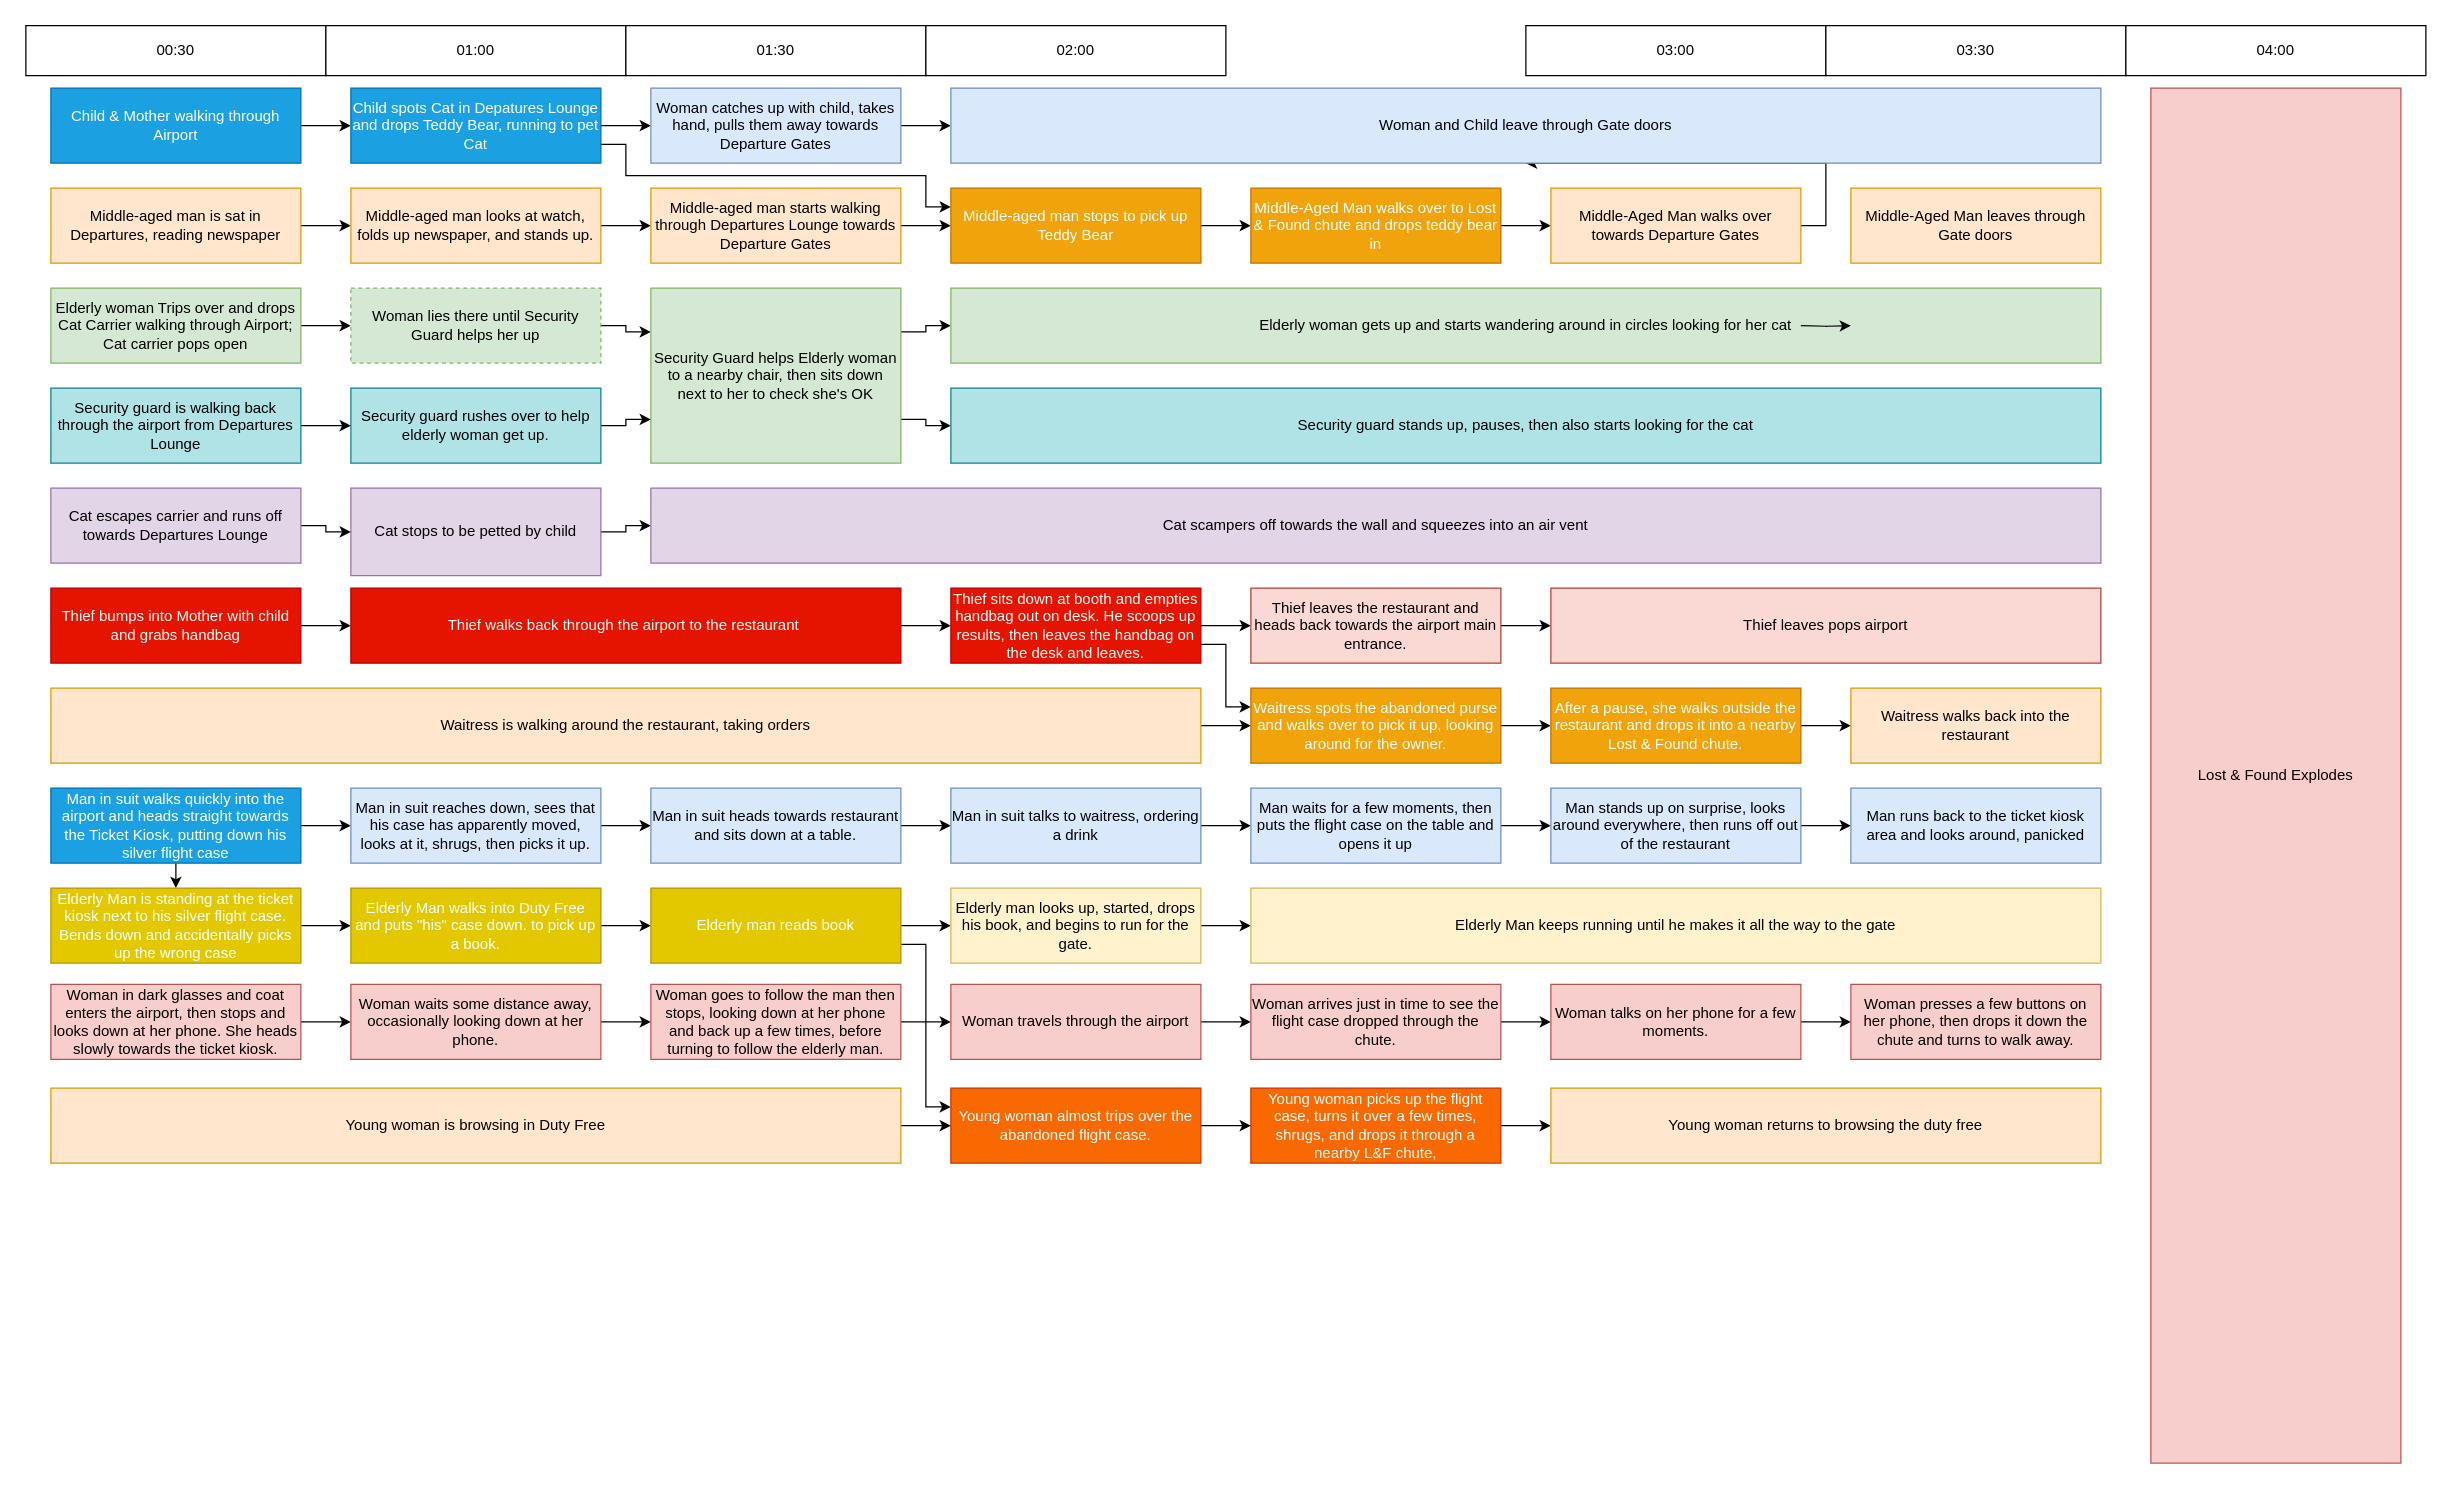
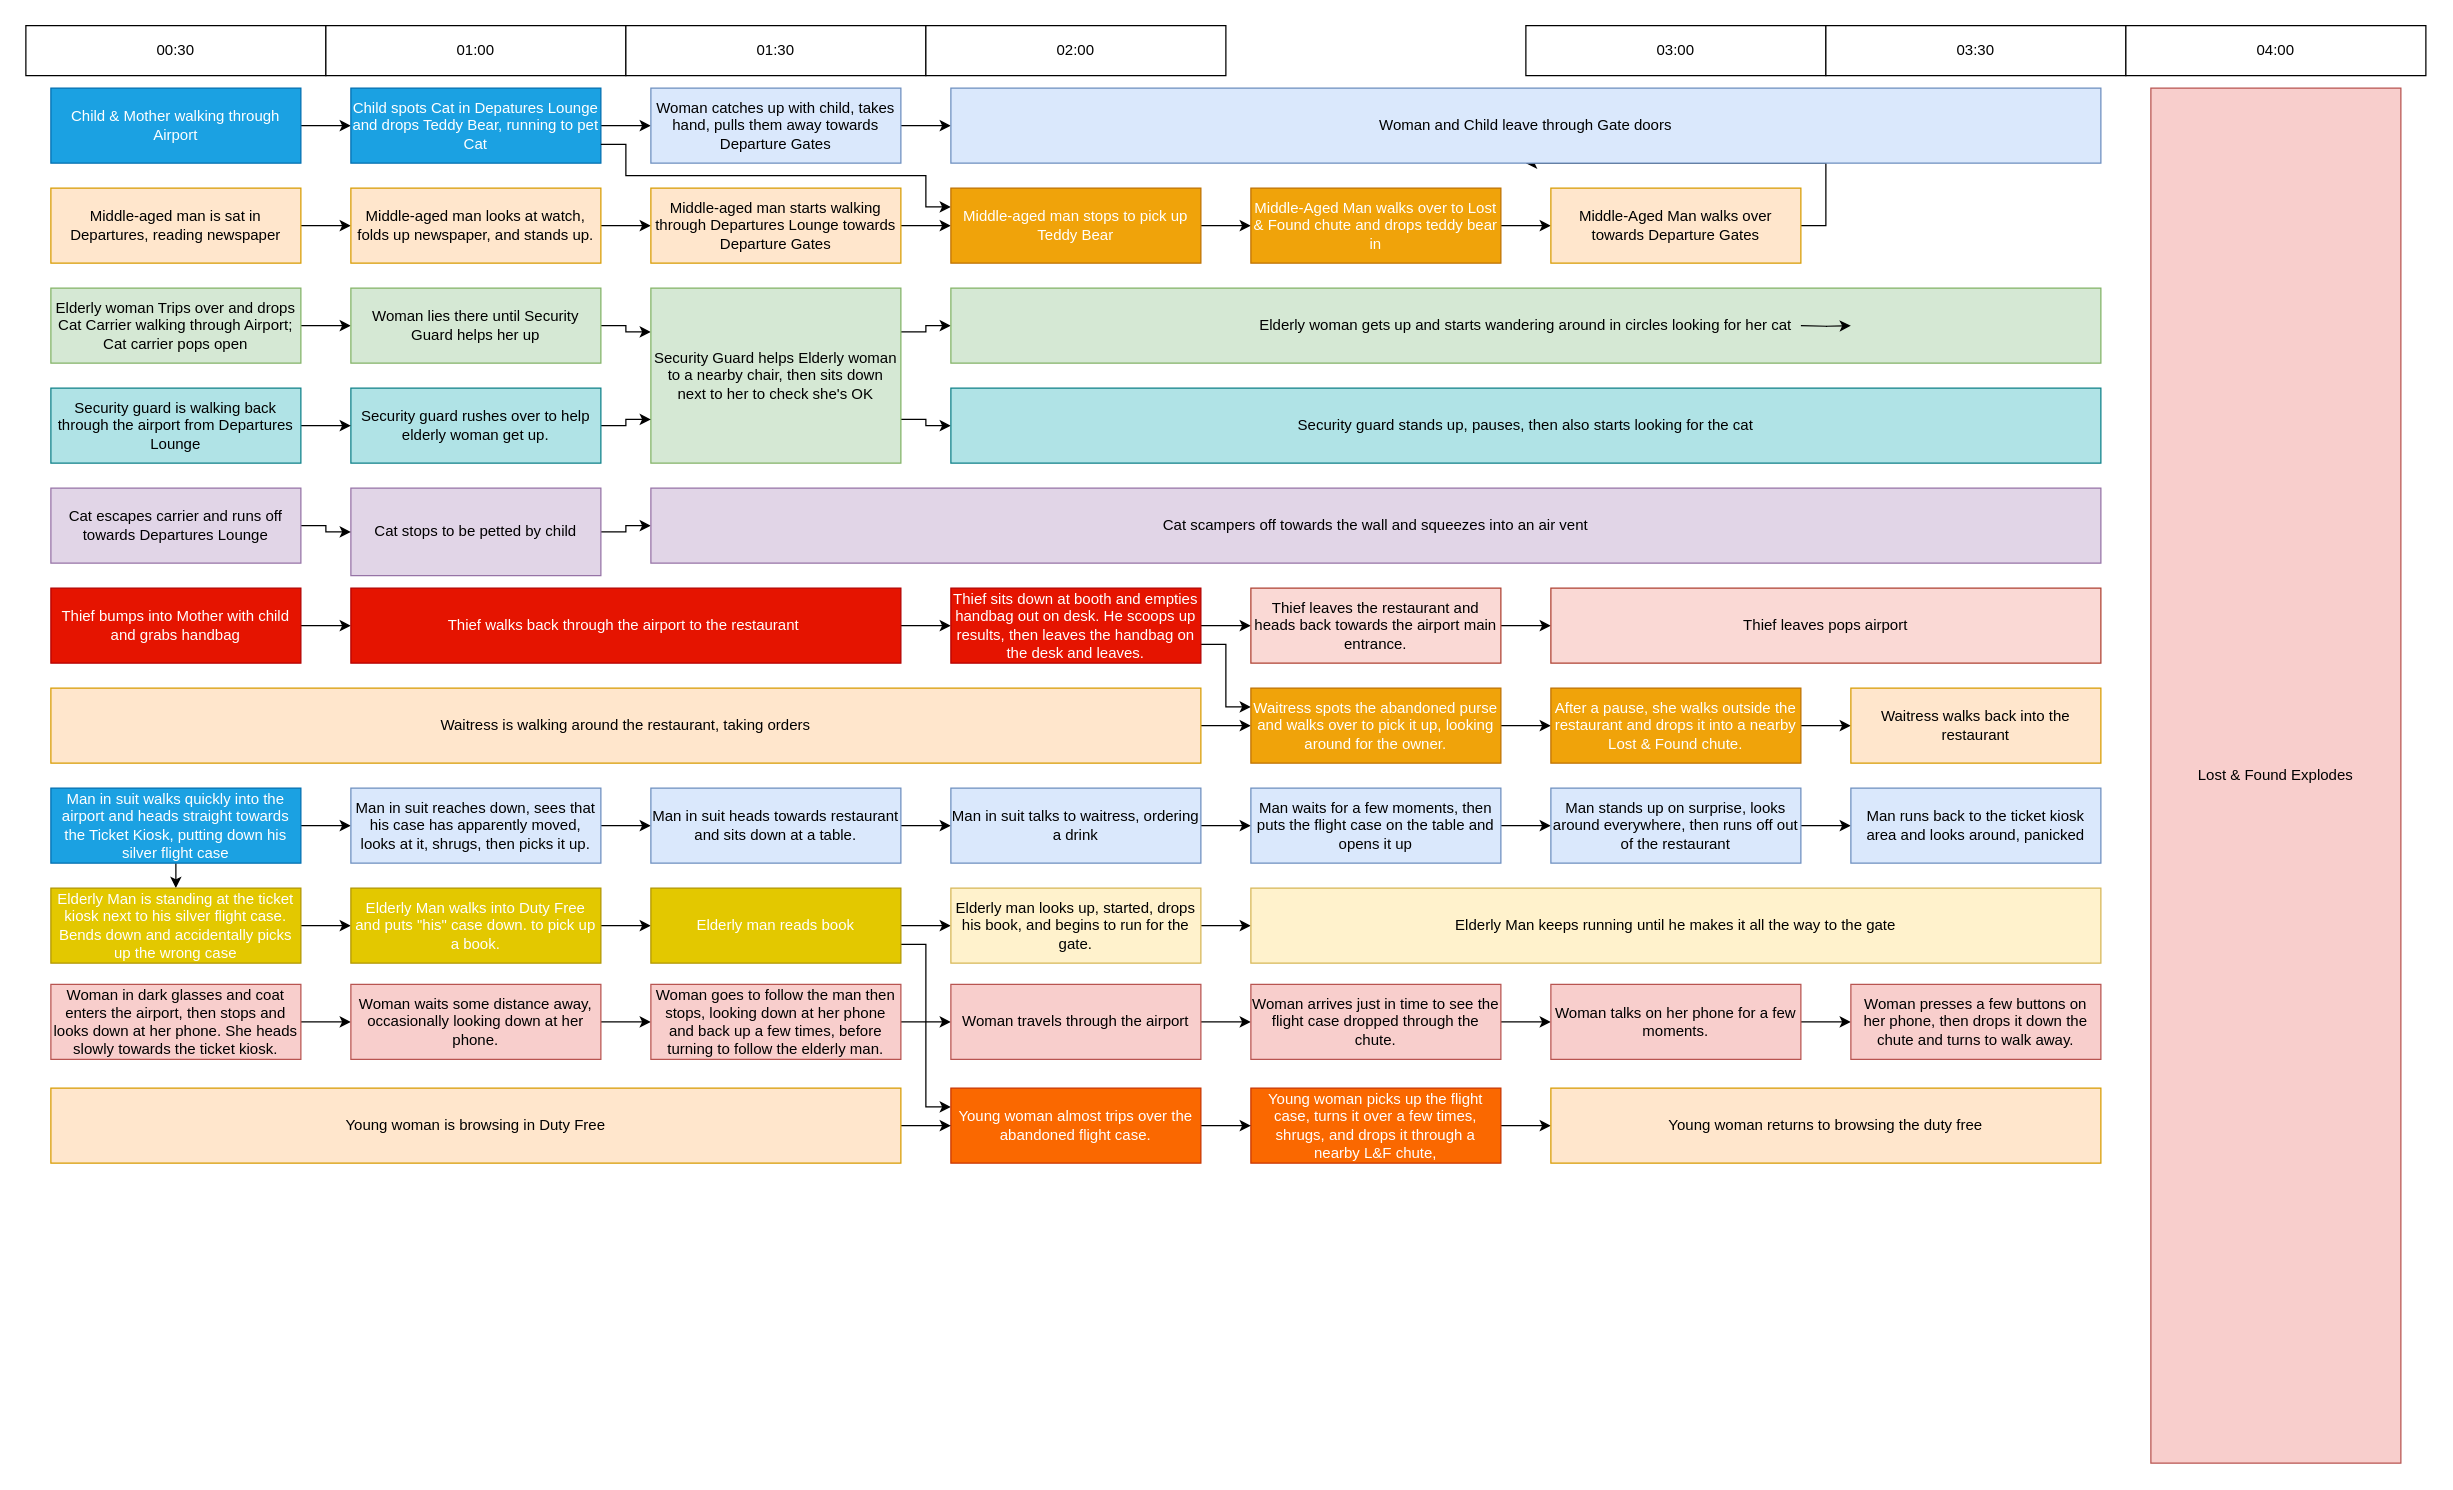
node "Middle-Aged Man leaves through Gate doors": removed
node "Woman lies there until Security Guard helps her up": style dashed -> solid
